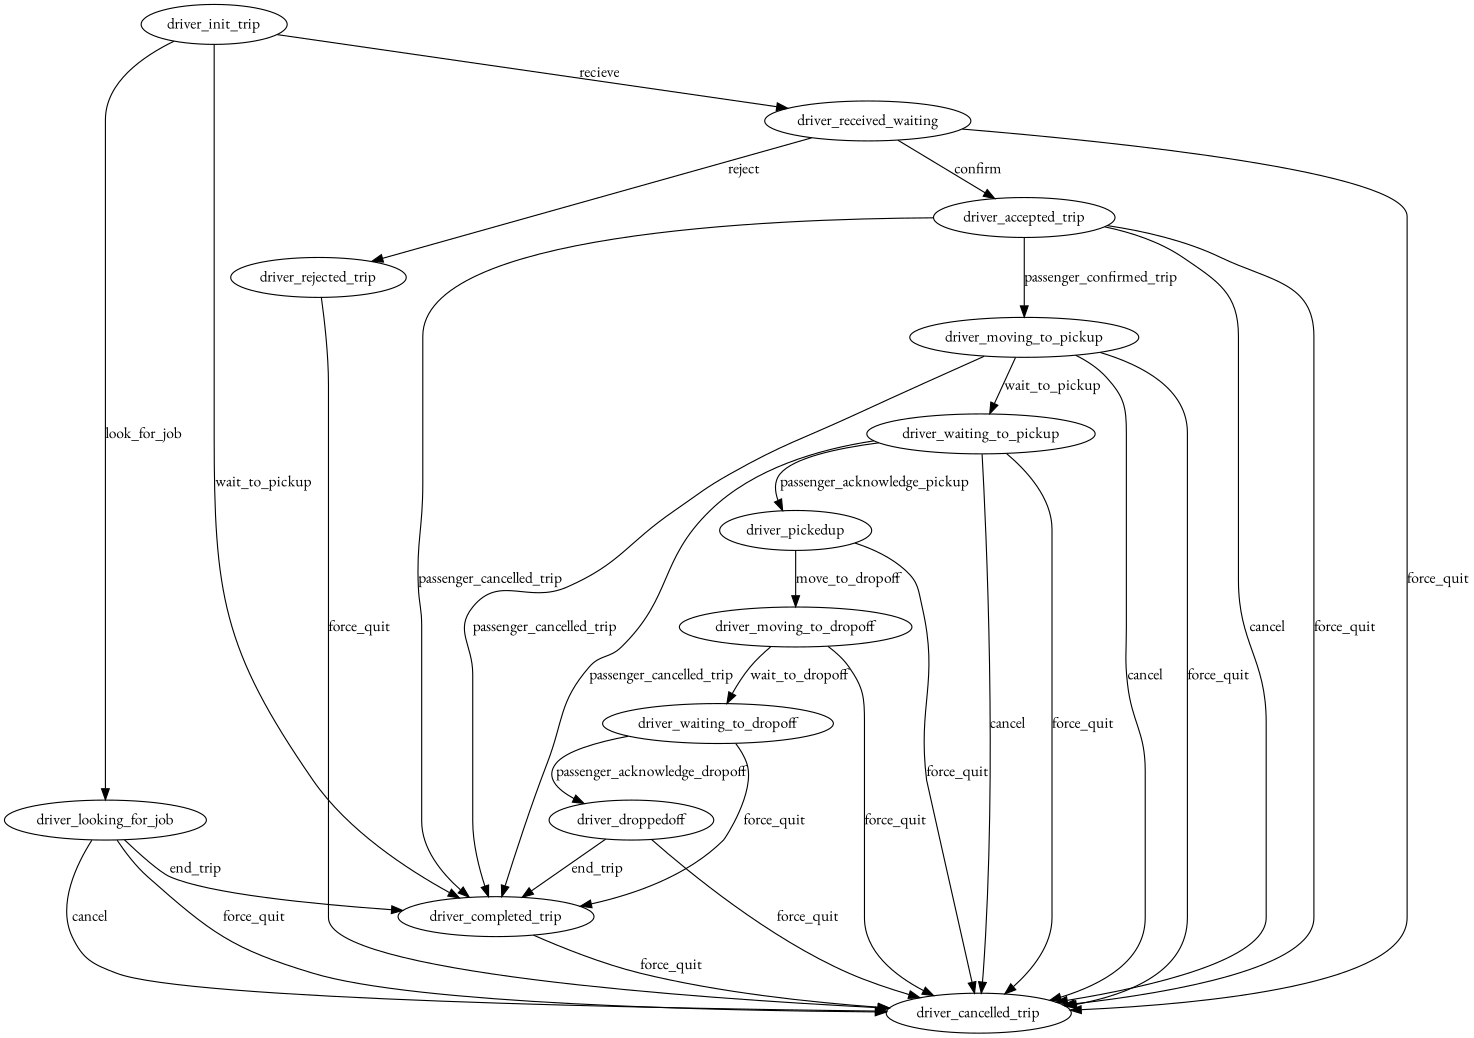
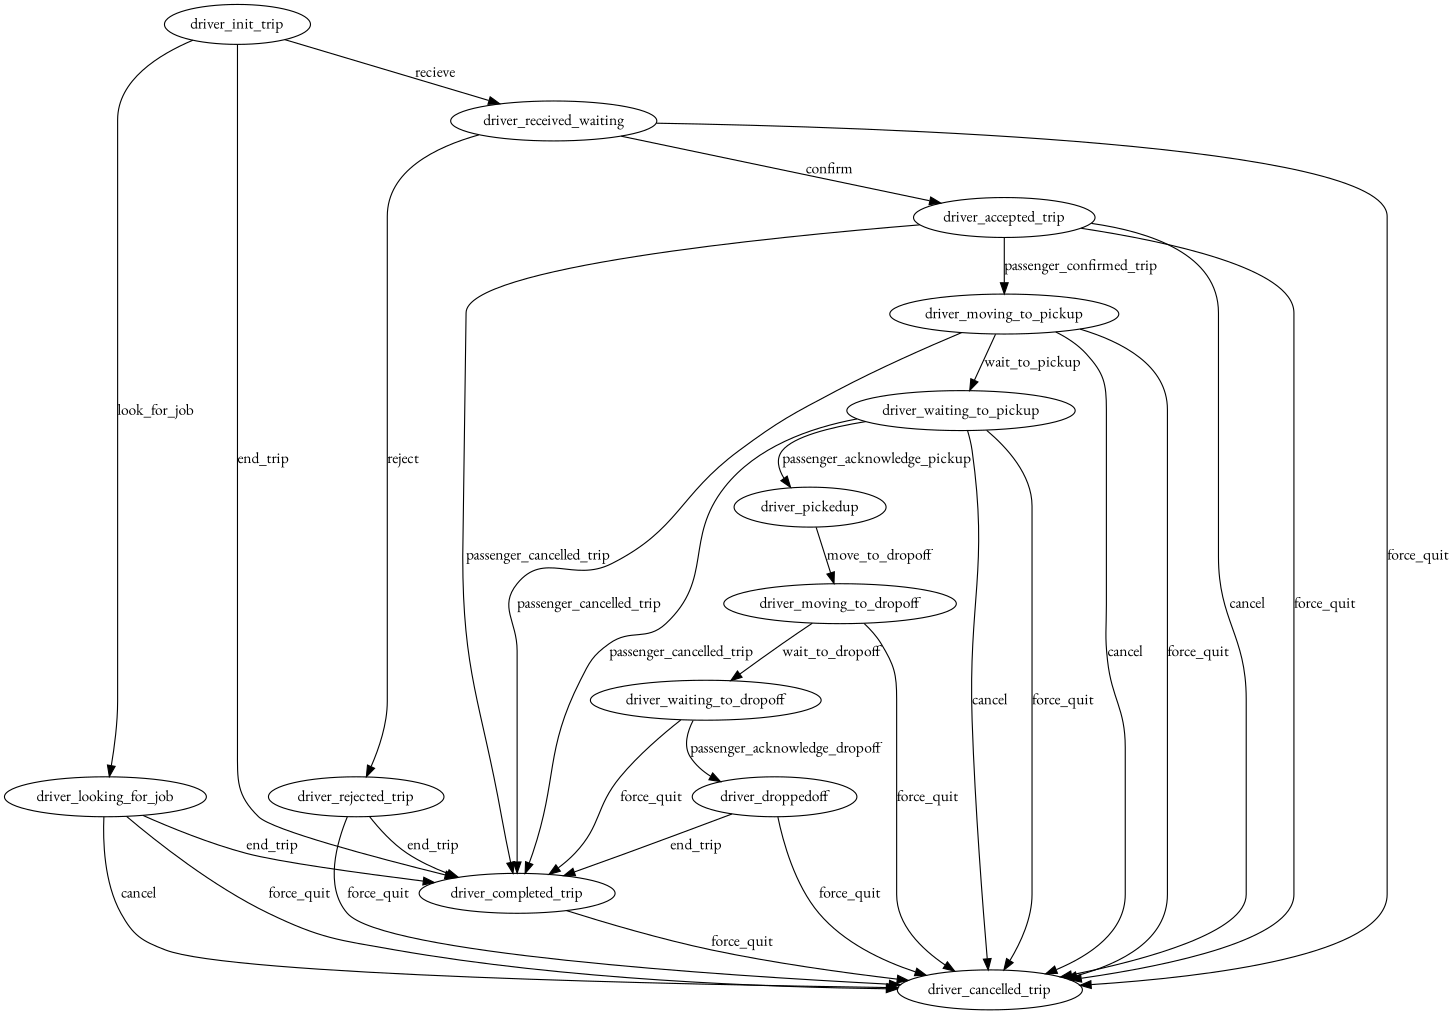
edge "driver_init_trip" -> "driver_completed_trip": label "wait_to_pickup" -> "end_trip"
edge "driver_pickedup" -> "driver_cancelled_trip": removed, label "force_quit"
edge "driver_rejected_trip" -> "driver_completed_trip": added, label "end_trip"
